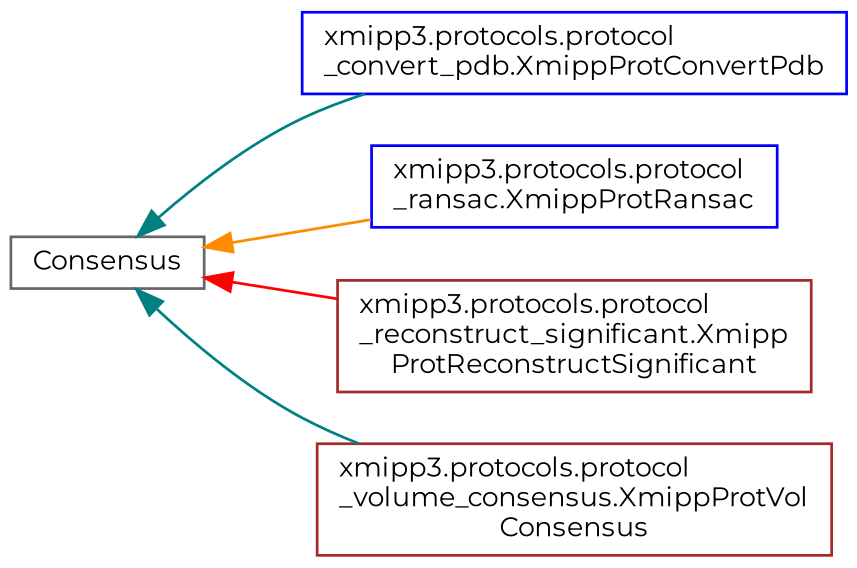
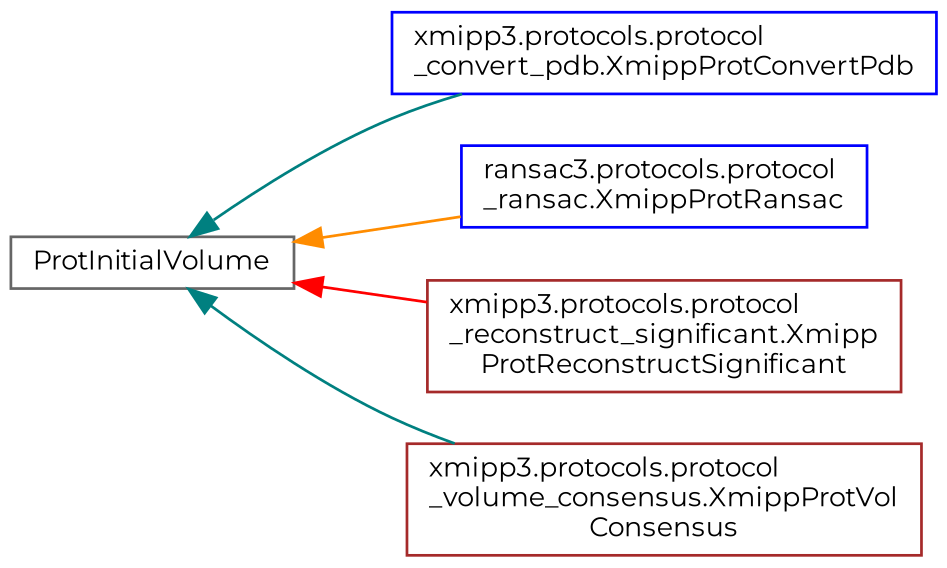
node "xmipp3.protocols.protocol _ransac.XmippProtRansac": label "xmipp3.protocols.protocol _ransac.XmippProtRansac" -> "ransac3.protocols.protocol _ransac.XmippProtRansac"
node "Consensus": label "Consensus" -> "ProtInitialVolume"
